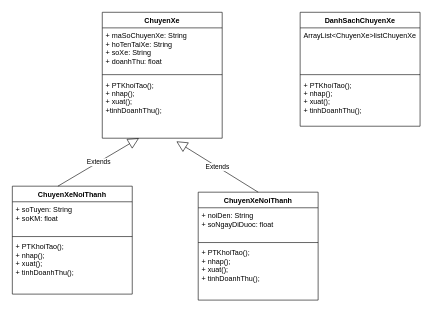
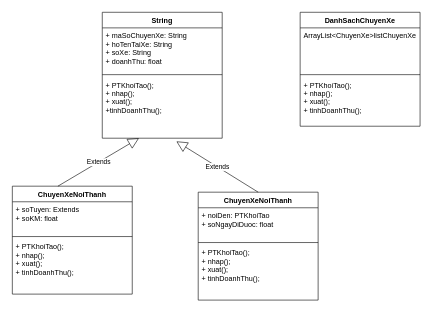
node "ChuyenXe": label "ChuyenXe" -> "String"
node "+ soTuyen: String + soKM: float": label "+ soTuyen: String + soKM: float" -> "+ soTuyen: Extends + soKM: float"
node "+ noiDen: String + soNgayDiDuoc: float": label "+ noiDen: String + soNgayDiDuoc: float" -> "+ noiDen: PTKhoiTao + soNgayDiDuoc: float"
